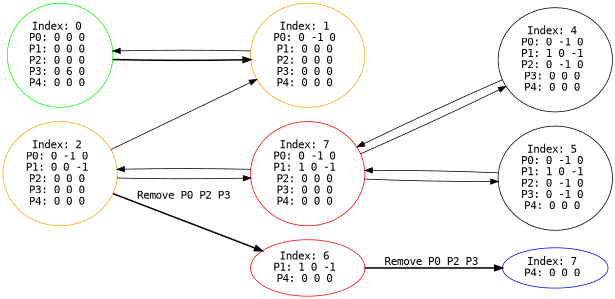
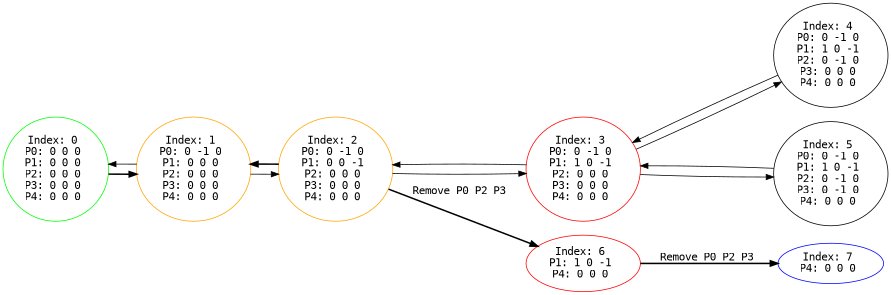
node "Index: 0 P0: 0 0 0 P1: 0 0 0 P2: 0 0 0 P3: 0 6 0 P4: 0 0 0": label "Index: 0 P0: 0 0 0 P1: 0 0 0 P2: 0 0 0 P3: 0 6 0 P4: 0 0 0" -> "Index: 0 P0: 0 0 0 P1: 0 0 0 P2: 0 0 0 P3: 0 0 0 P4: 0 0 0"
edge "Index: 2 P0: 0 -1 0 P1: 0 0 -1 P2: 0 0 0 P3: 0 0 0 P4: 0 0 0" -> "Index: 1 P0: 0 -1 0 P1: 0 0 0 P2: 0 0 0 P3: 0 0 0 P4: 0 0 0": style solid -> bold
edge "Index: 1 P0: 0 -1 0 P1: 0 0 0 P2: 0 0 0 P3: 0 0 0 P4: 0 0 0" -> "Index: 2 P0: 0 -1 0 P1: 0 0 -1 P2: 0 0 0 P3: 0 0 0 P4: 0 0 0": added
node "Index: 7 P0: 0 -1 0 P1: 1 0 -1 P2: 0 0 0 P3: 0 0 0 P4: 0 0 0": label "Index: 7 P0: 0 -1 0 P1: 1 0 -1 P2: 0 0 0 P3: 0 0 0 P4: 0 0 0" -> "Index: 3 P0: 0 -1 0 P1: 1 0 -1 P2: 0 0 0 P3: 0 0 0 P4: 0 0 0"
